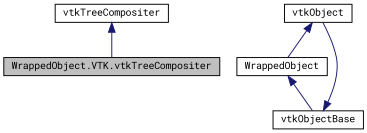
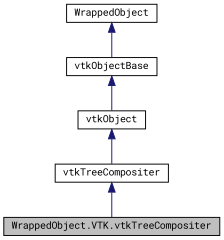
edge "WrappedObject" -> "vtkObject": now "vtkTreeCompositer" -> "vtkObject"
